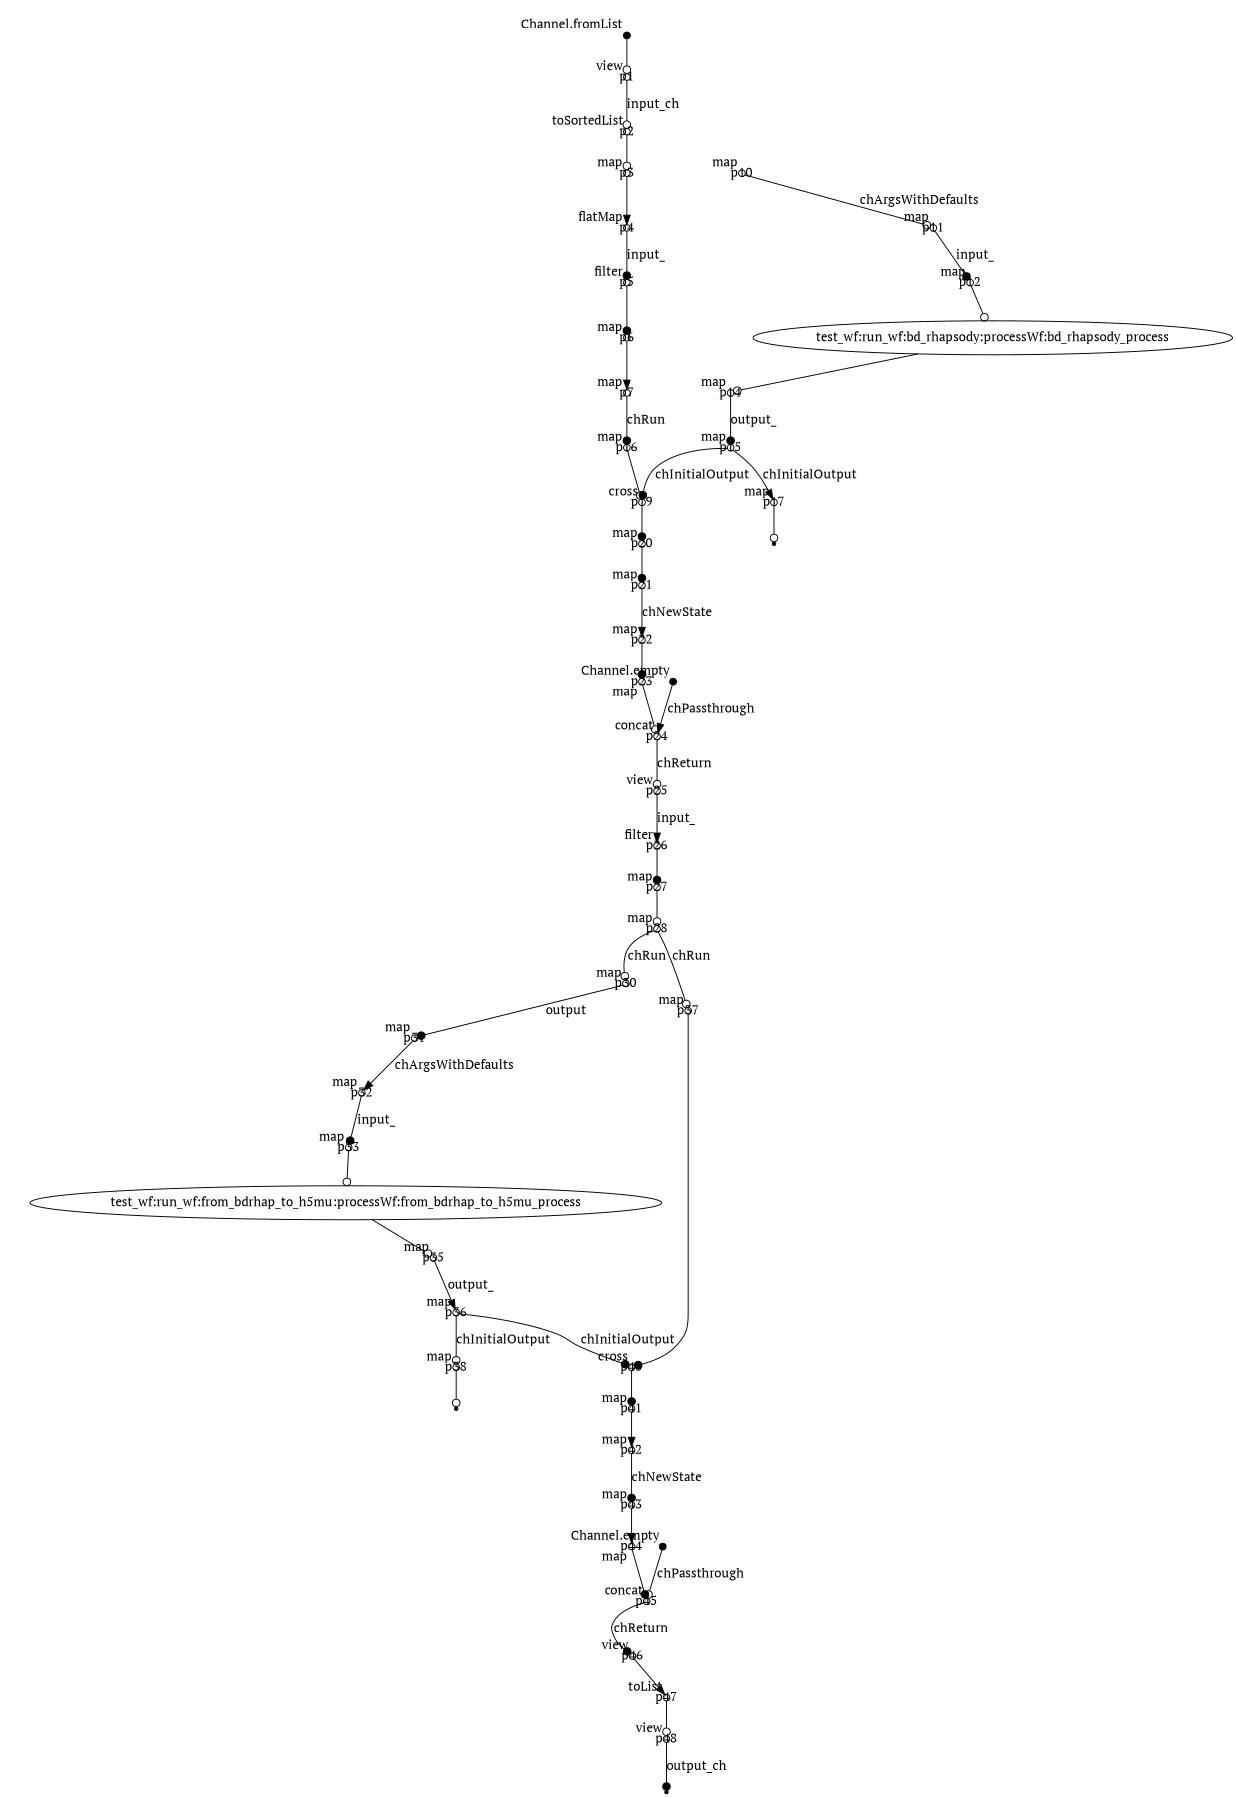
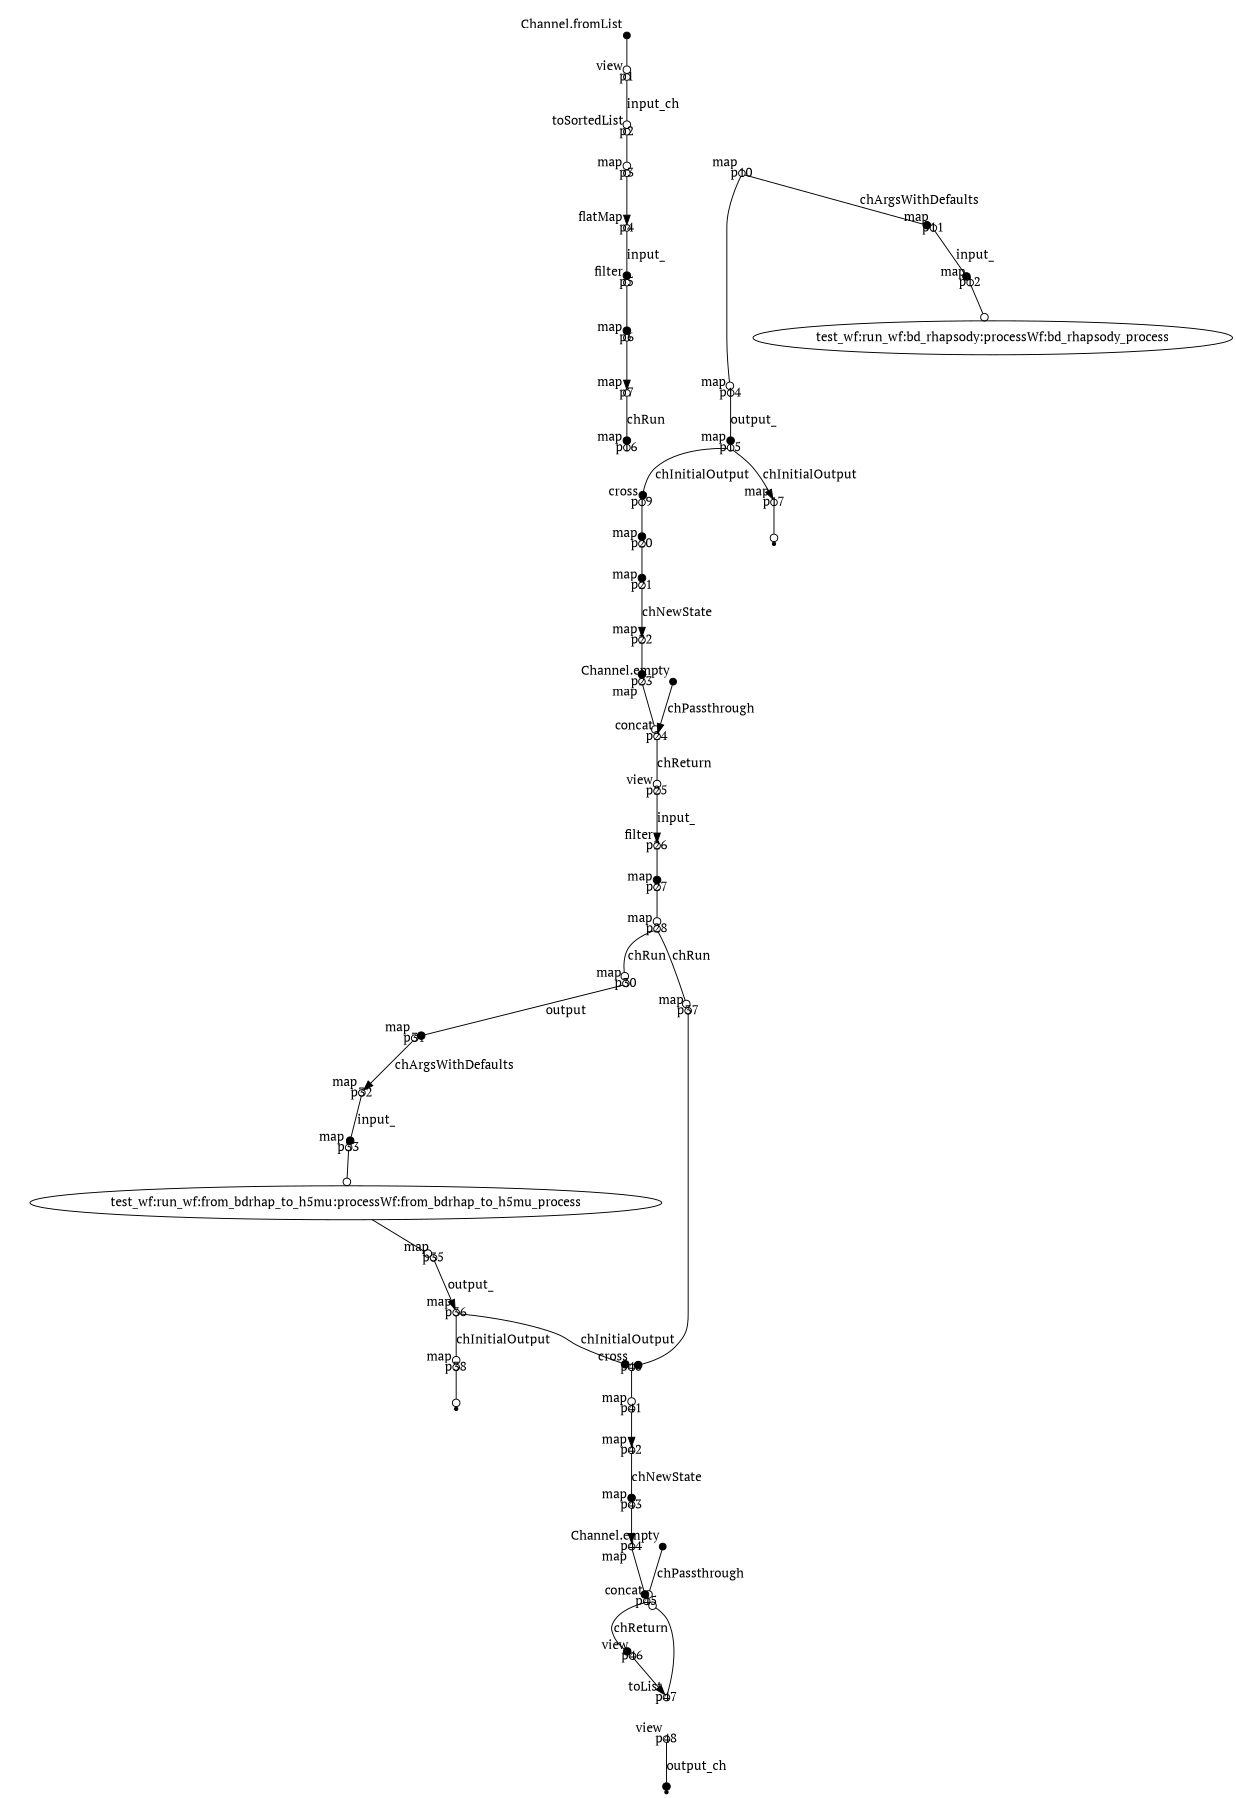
edge "p10 map" -> "p11 map": arrowhead odot -> dot
edge "test_wf:run_wf:bd_rhapsody:processWf:bd_rhapsody_process" -> "p14 map": now "p10 map" -> "p14 map"
edge "p16 map" -> "p19 cross": removed
edge "p40 cross" -> "p41 map": arrowhead dot -> odot
edge "p47 toList" -> "p48 view": now "p47 toList" -> "p45 concat"
